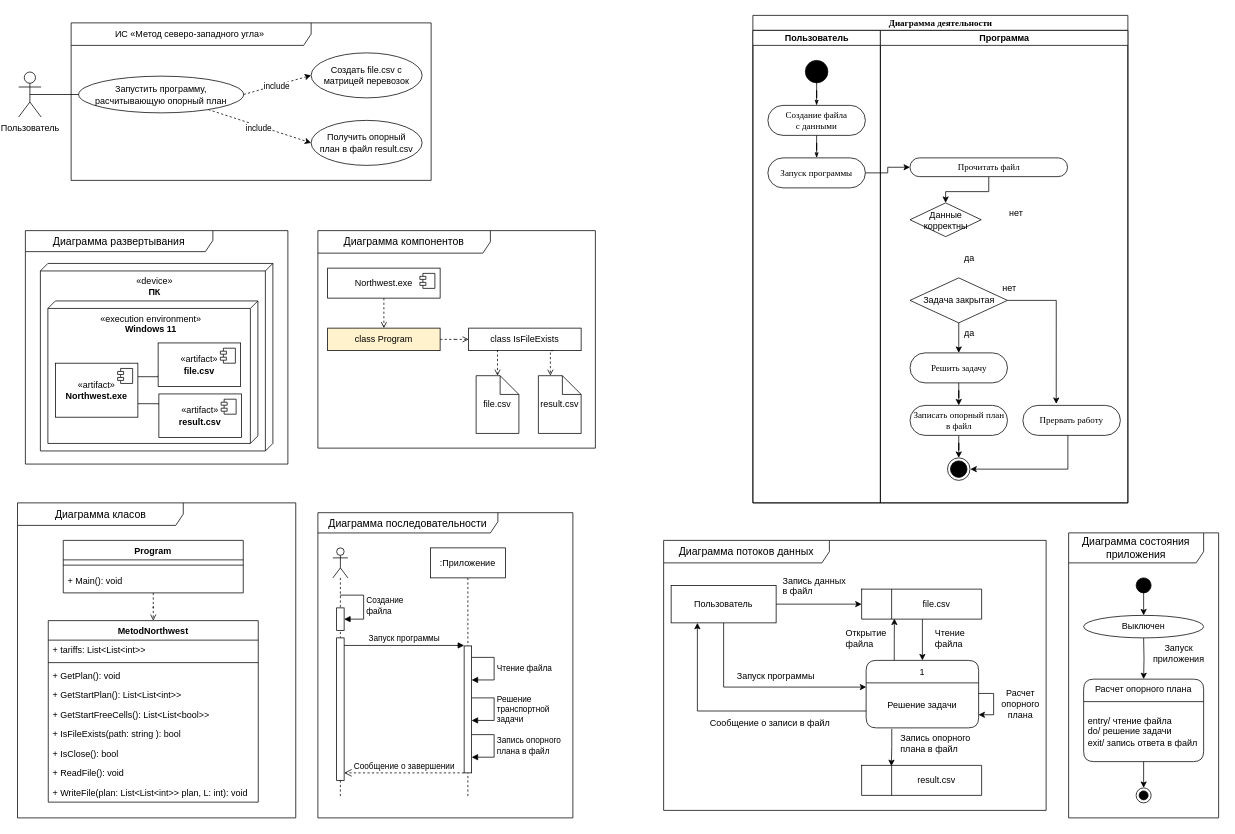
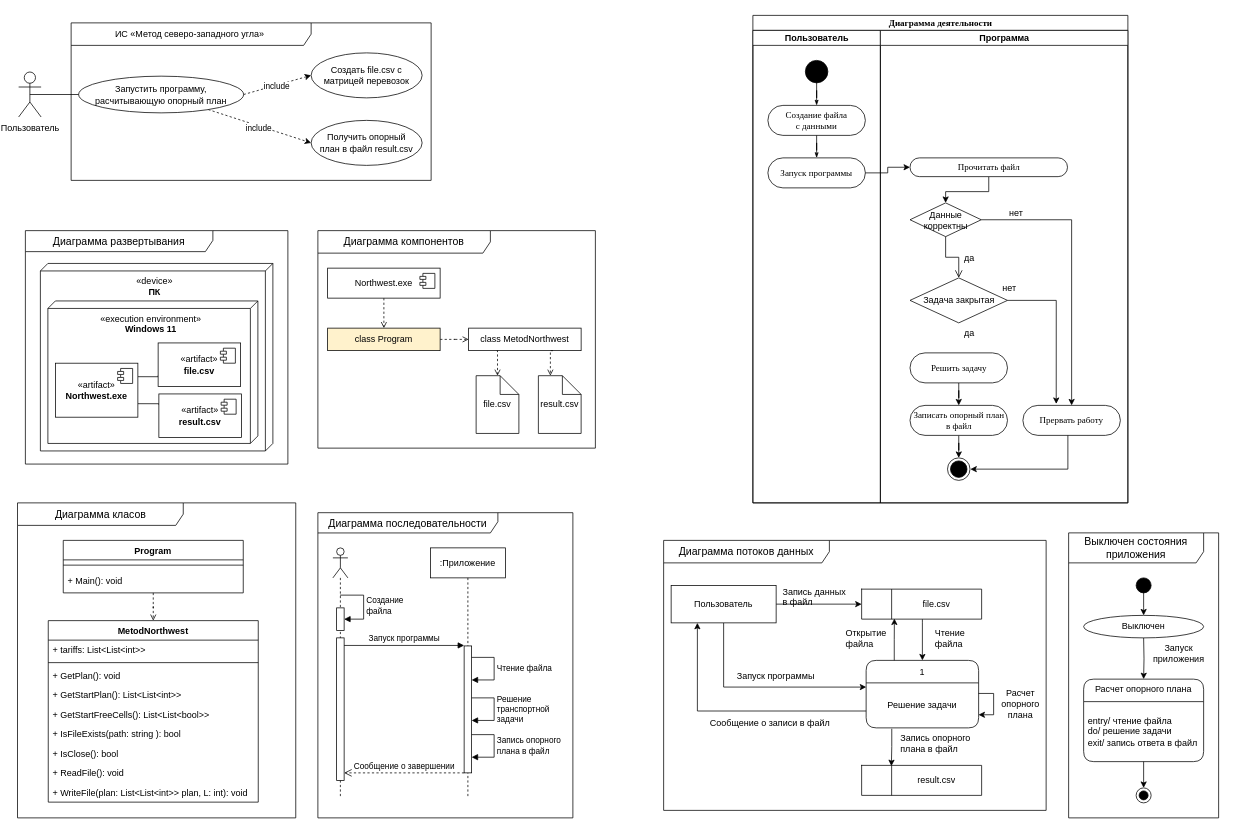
edge "Данные корректны" -> "Задача закрытая": added
edge "Данные корректны" -> "Прервать работу": added
edge "Задача закрытая" -> "Решить задачу": removed
node "class IsFileExists": label "class IsFileExists" -> "class MetodNorthwest"
node "Диаграмма состояния приложения": label "Диаграмма состояния приложения" -> "Выключен состояния приложения"
node "Запись данных в файл": moved (815, 585) -> (815, 597)
